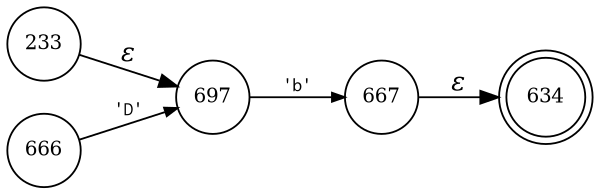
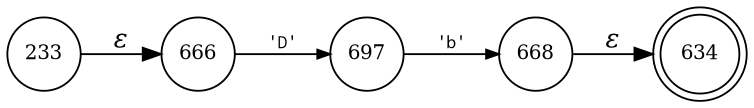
edge "233" -> "697": now "233" -> "666"
node "667": label "667" -> "668"
